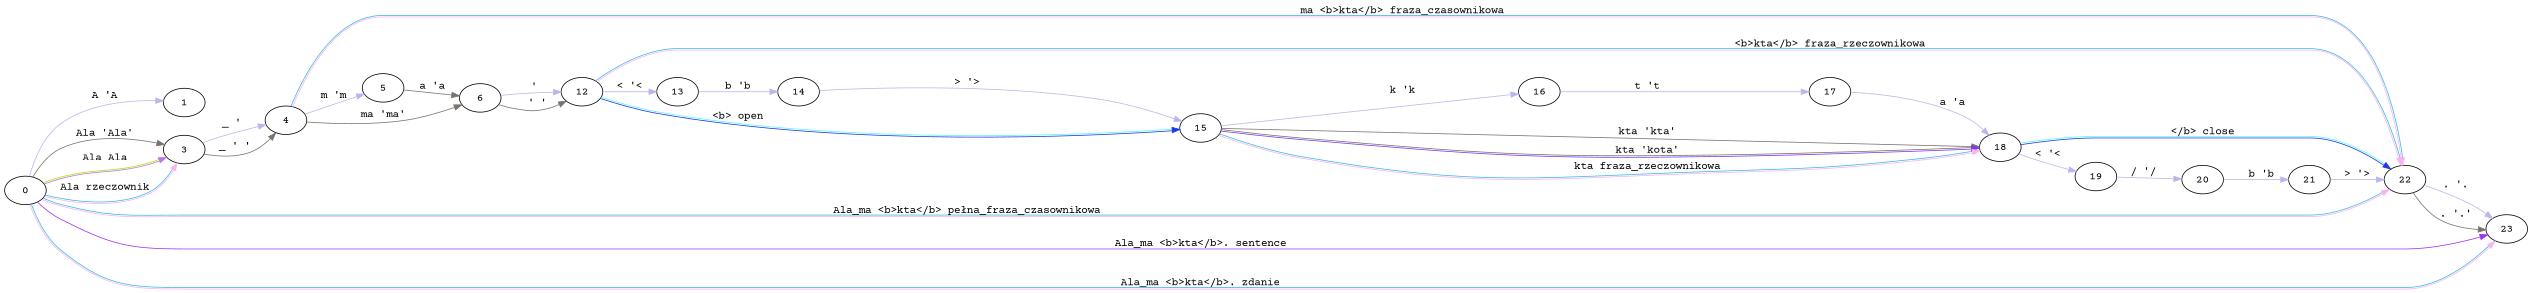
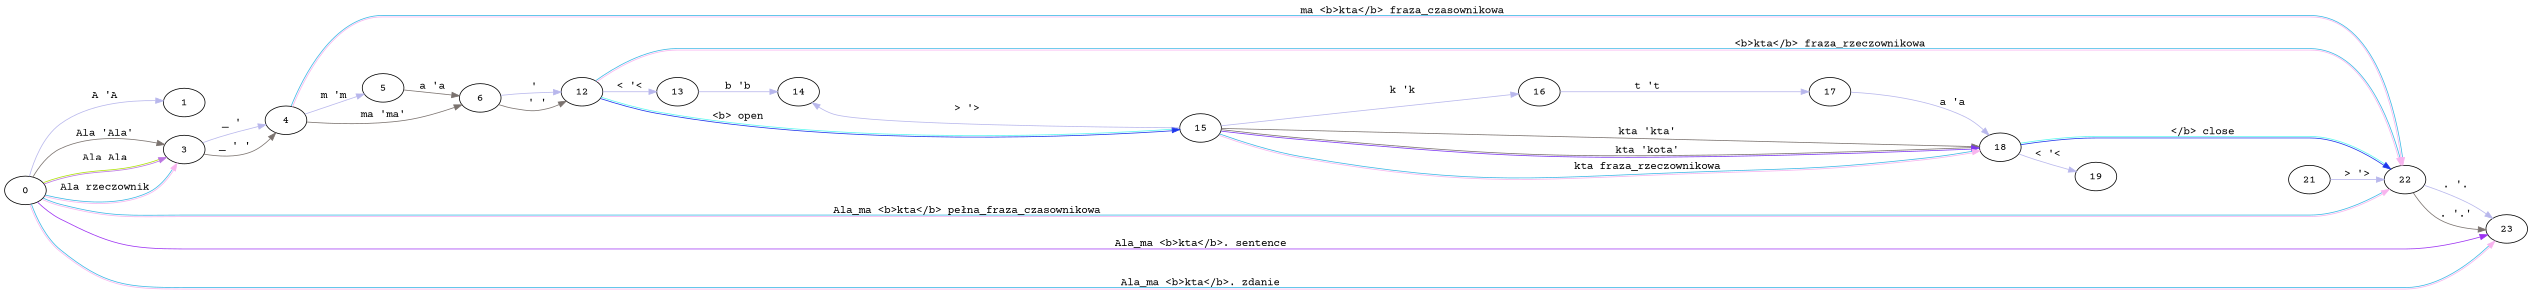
edge "14" -> "15": reversed
node "20": removed
